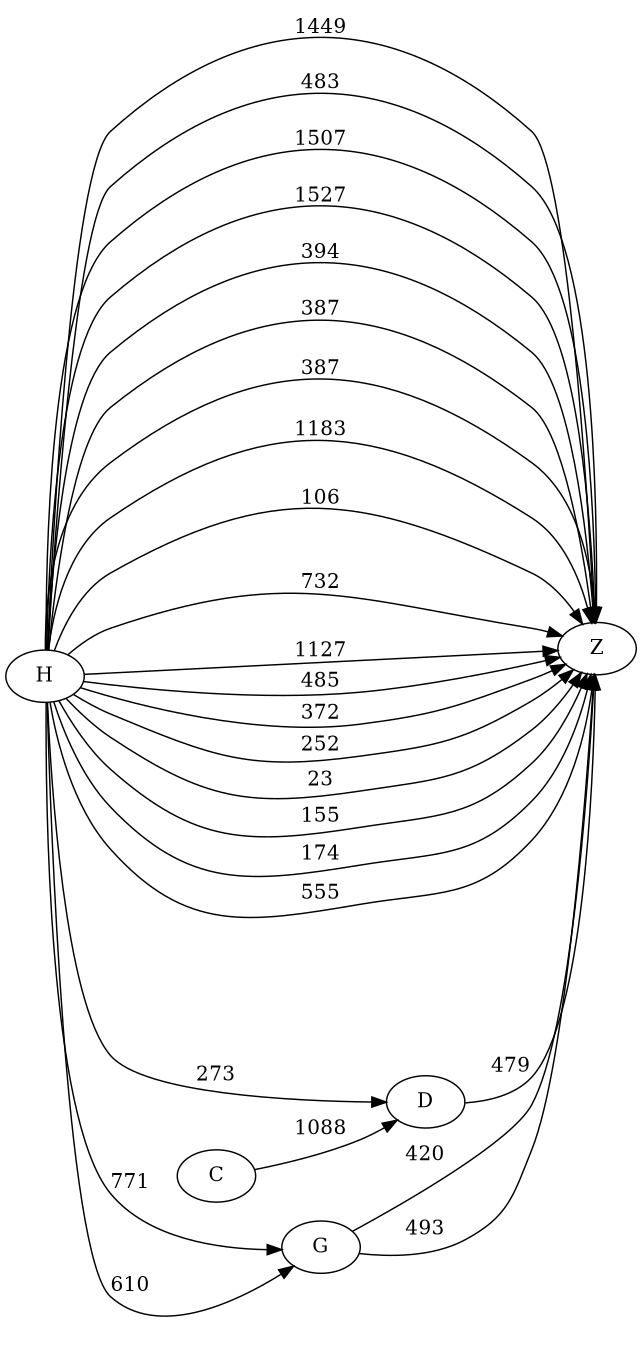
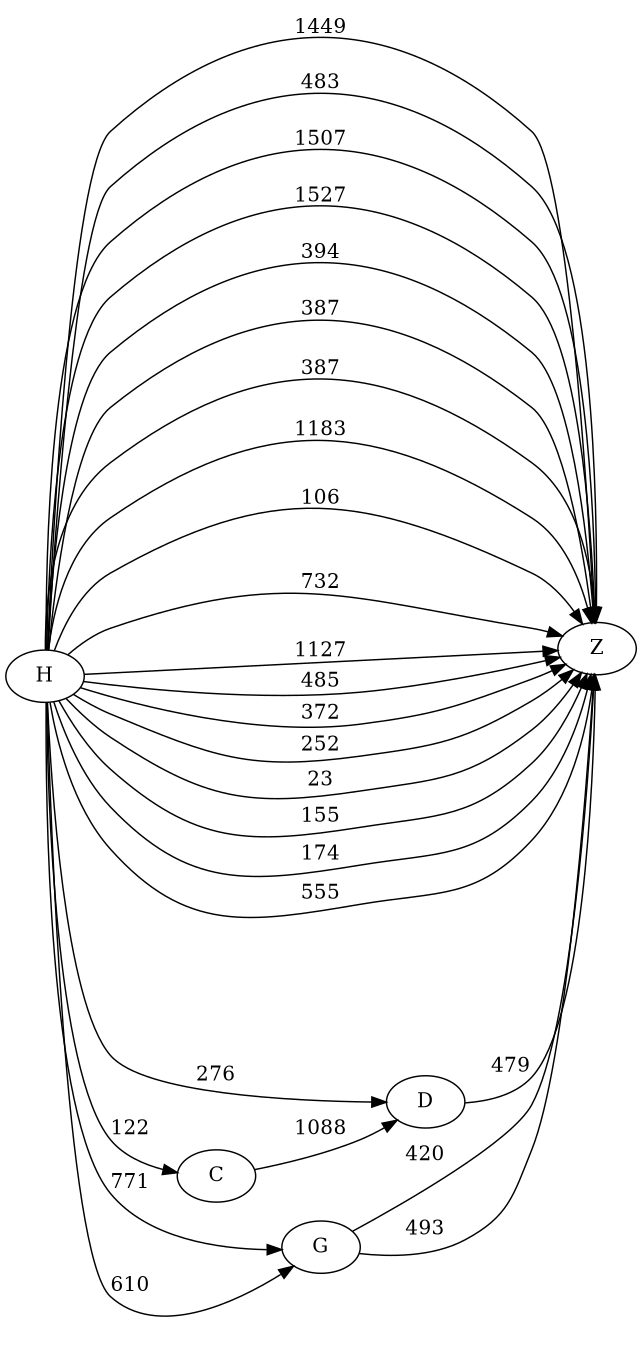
edge "H" -> "C": added, label "122"
edge "H" -> "D": label "273" -> "276"
